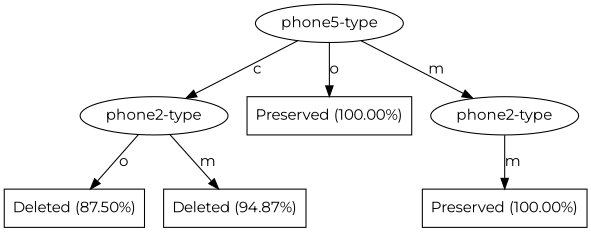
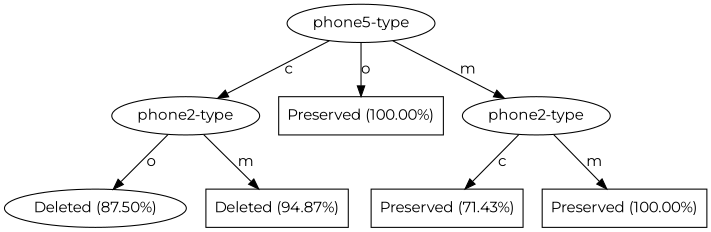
node "Deleted (87.50%)": shape box -> ellipse
node "Preserved (71.43%)": added
